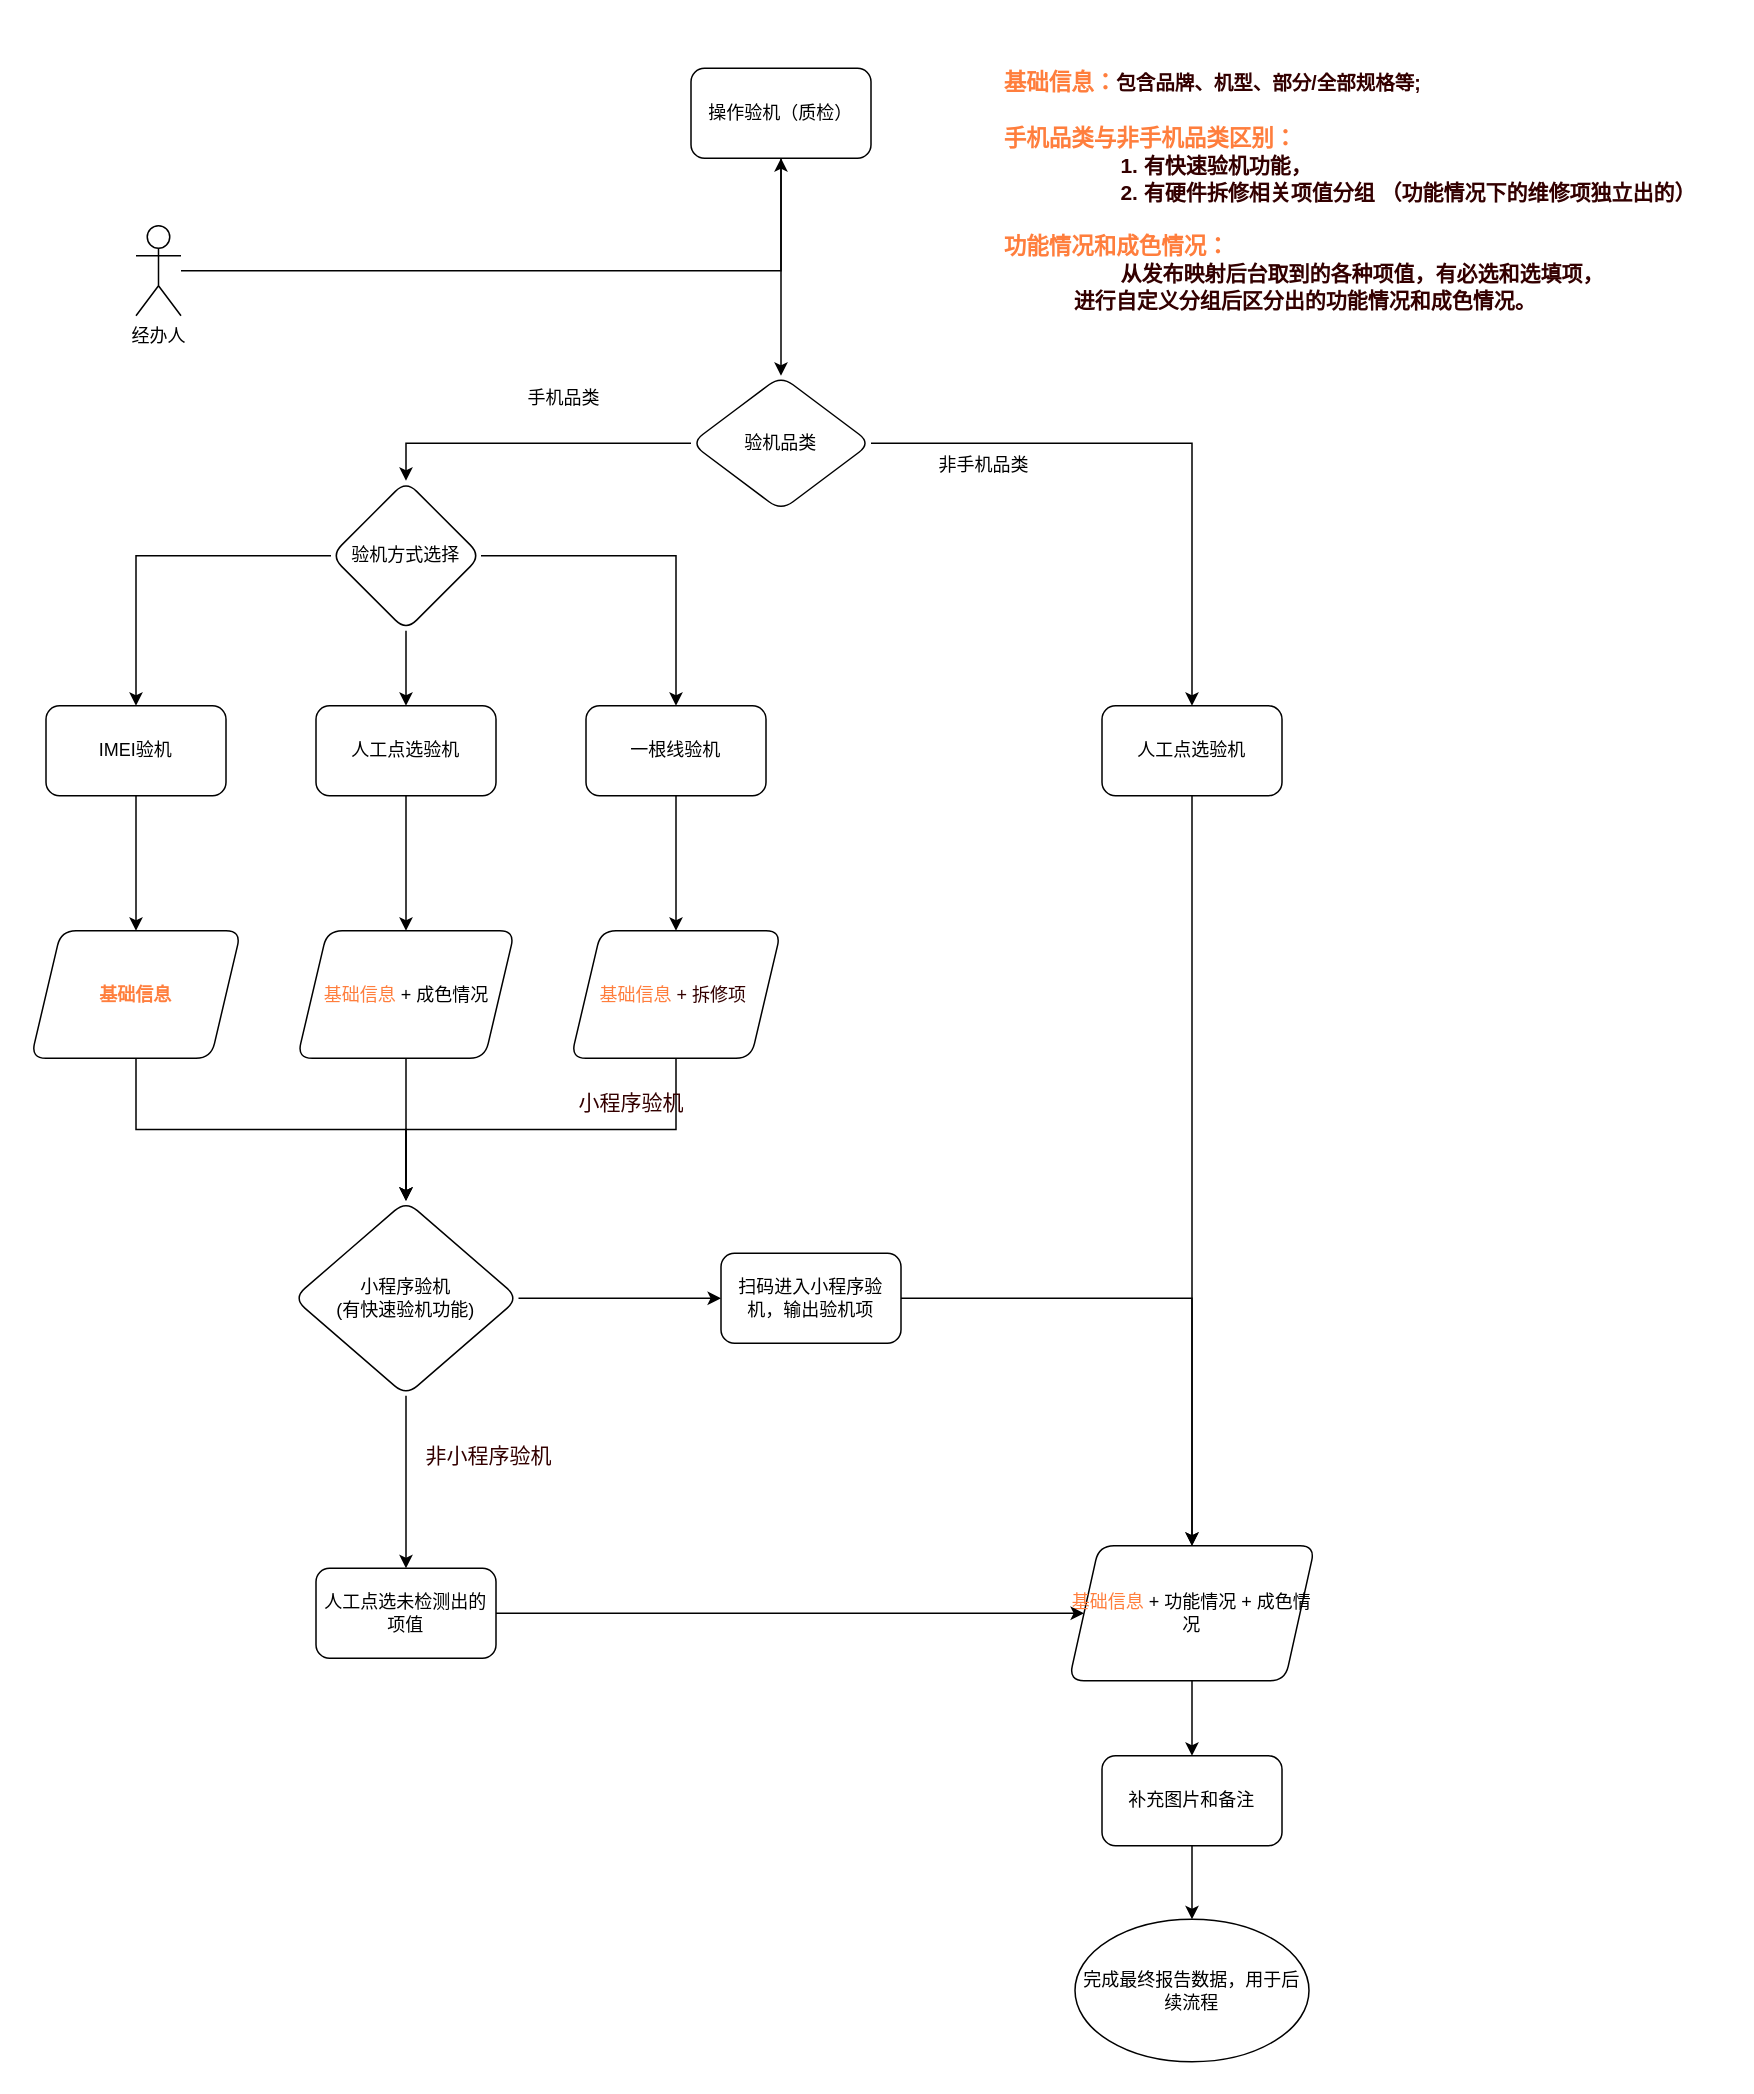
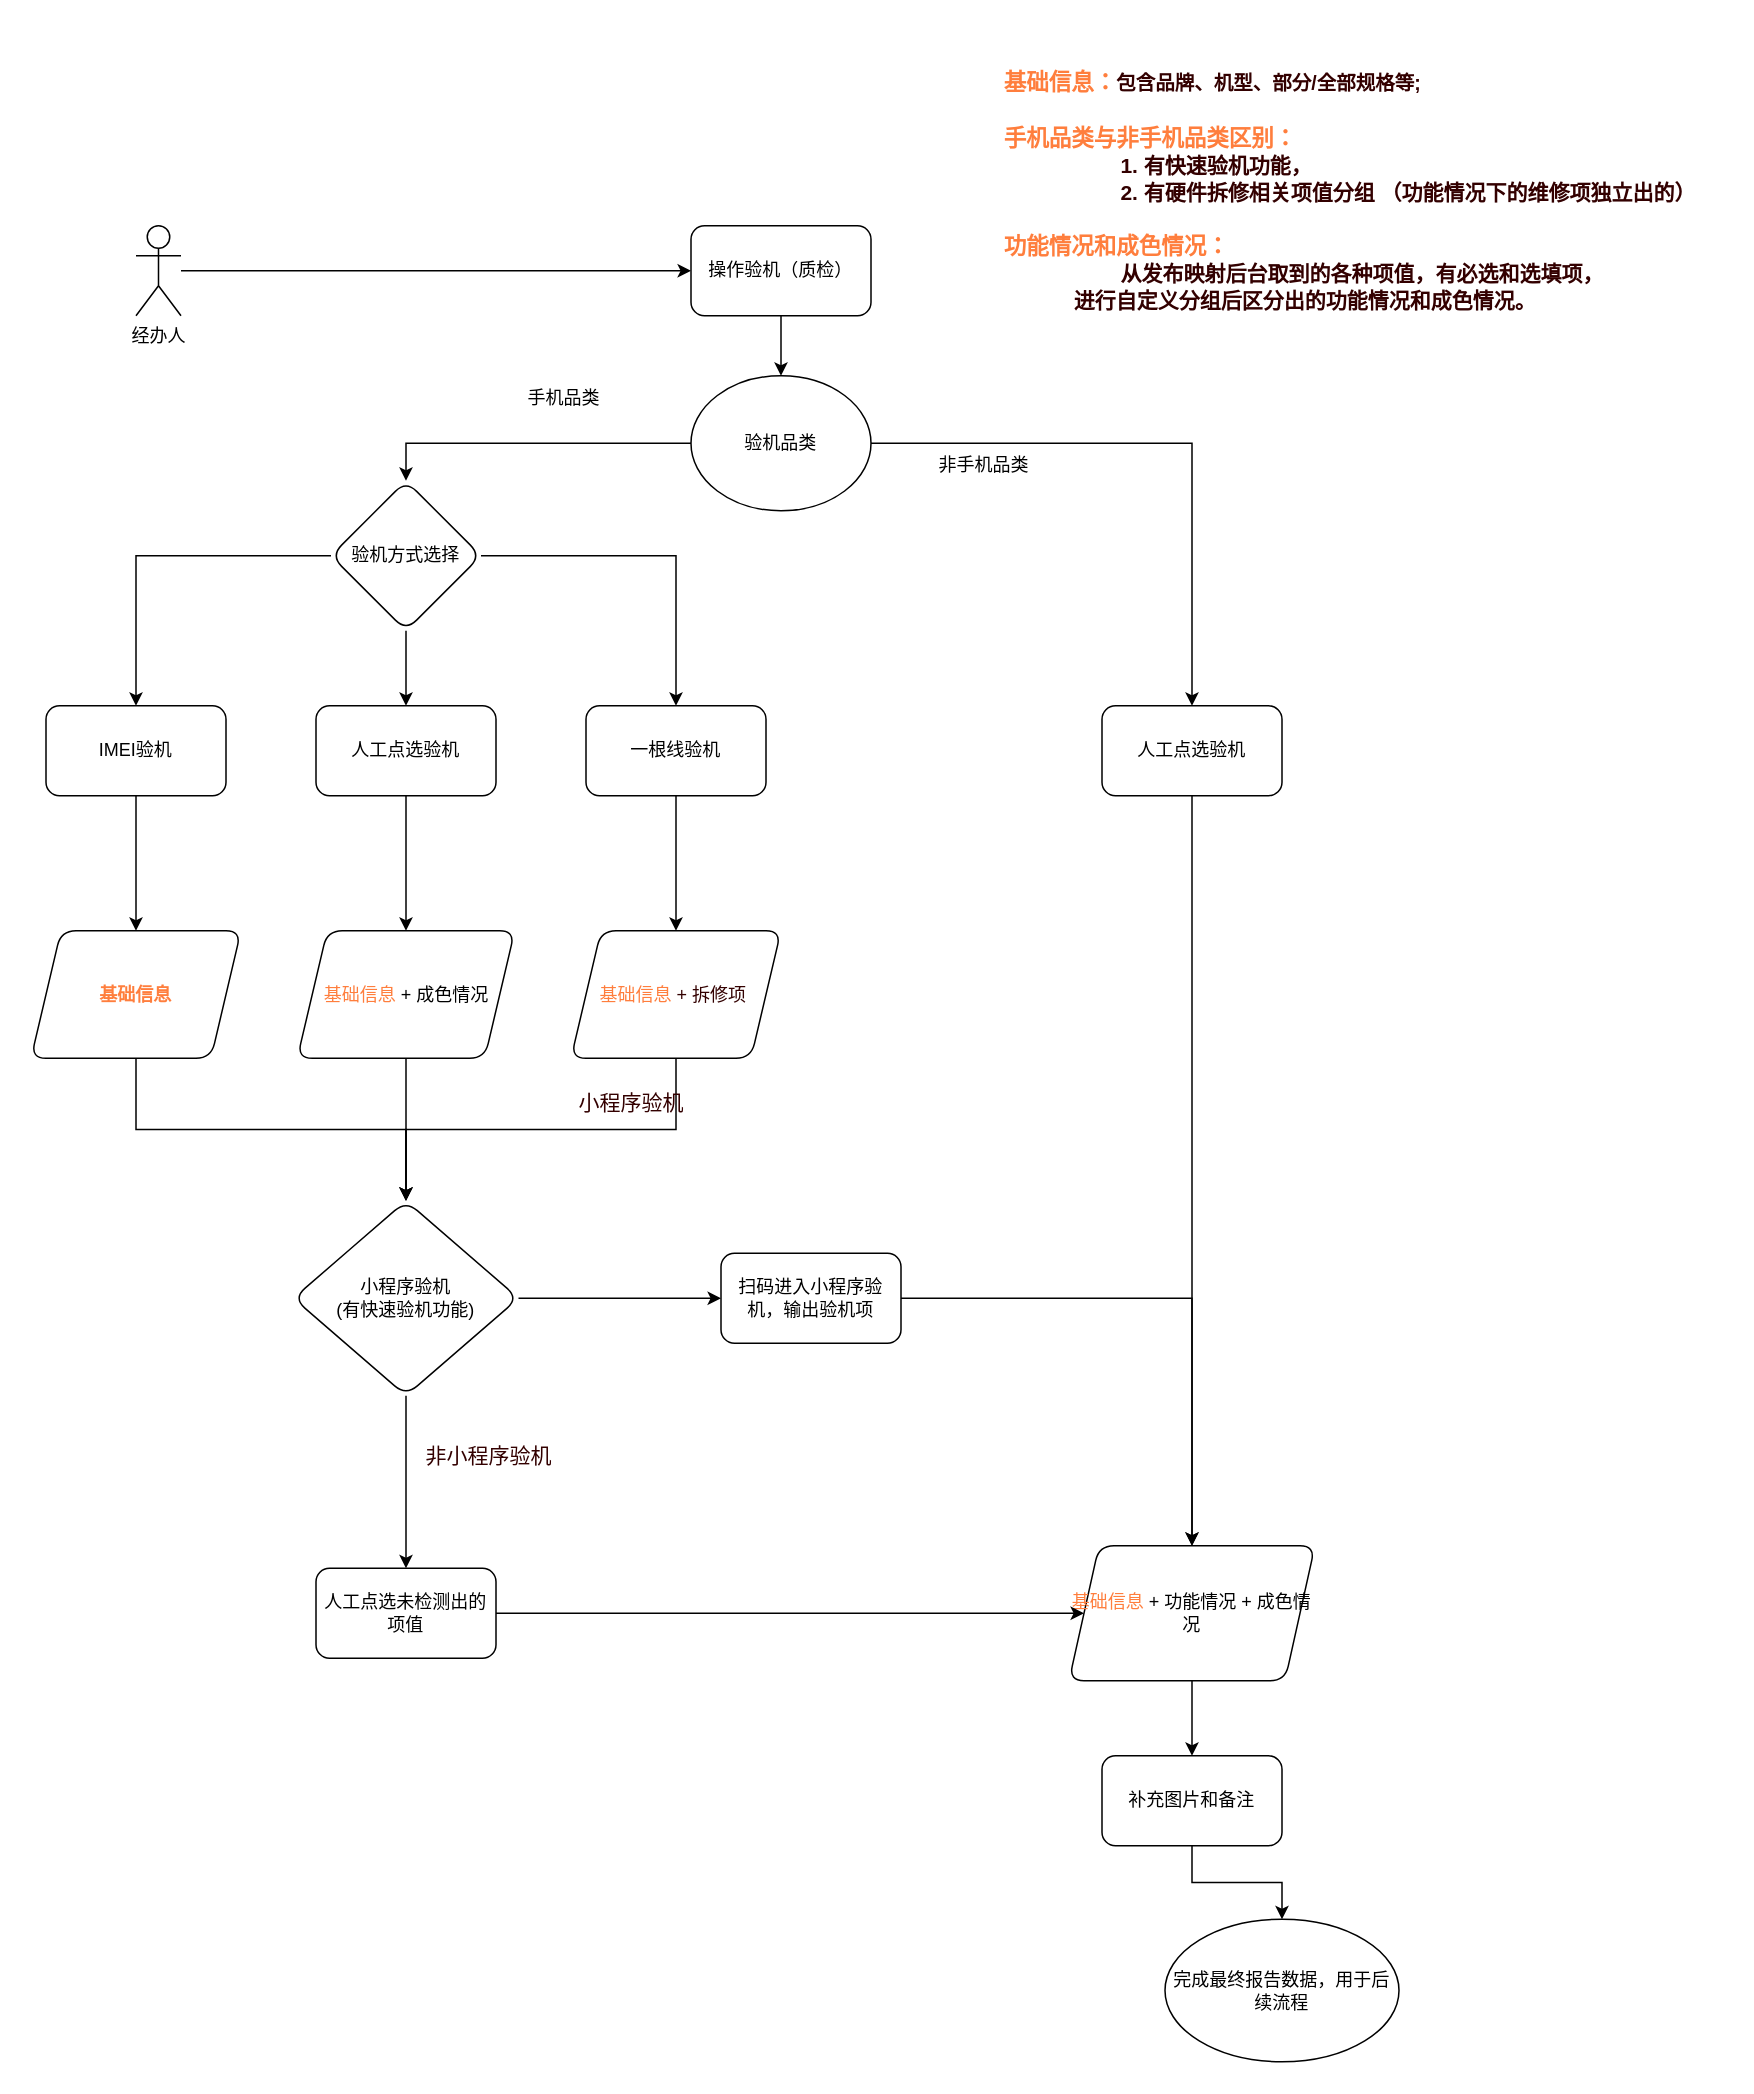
node "操作验机（质检）": moved (781, 113) -> (781, 271)
node "验机品类": shape diamond -> ellipse
node "完成最终报告数据，用于后续流程": moved (1192, 1991) -> (1282, 1991)
